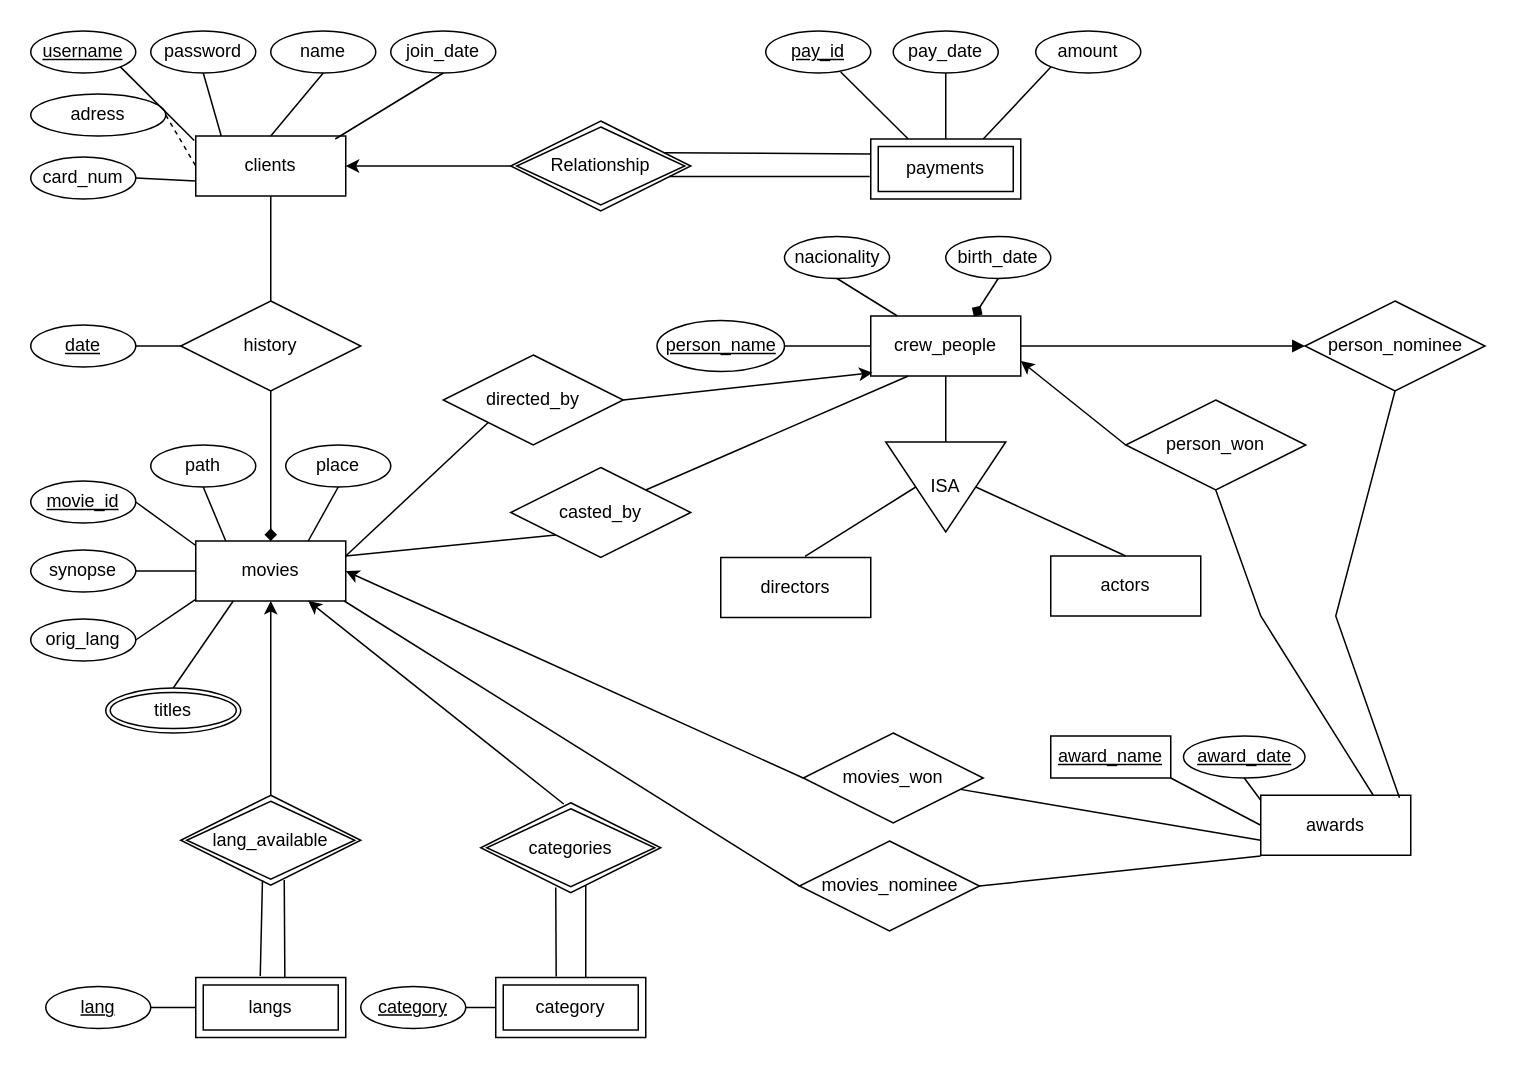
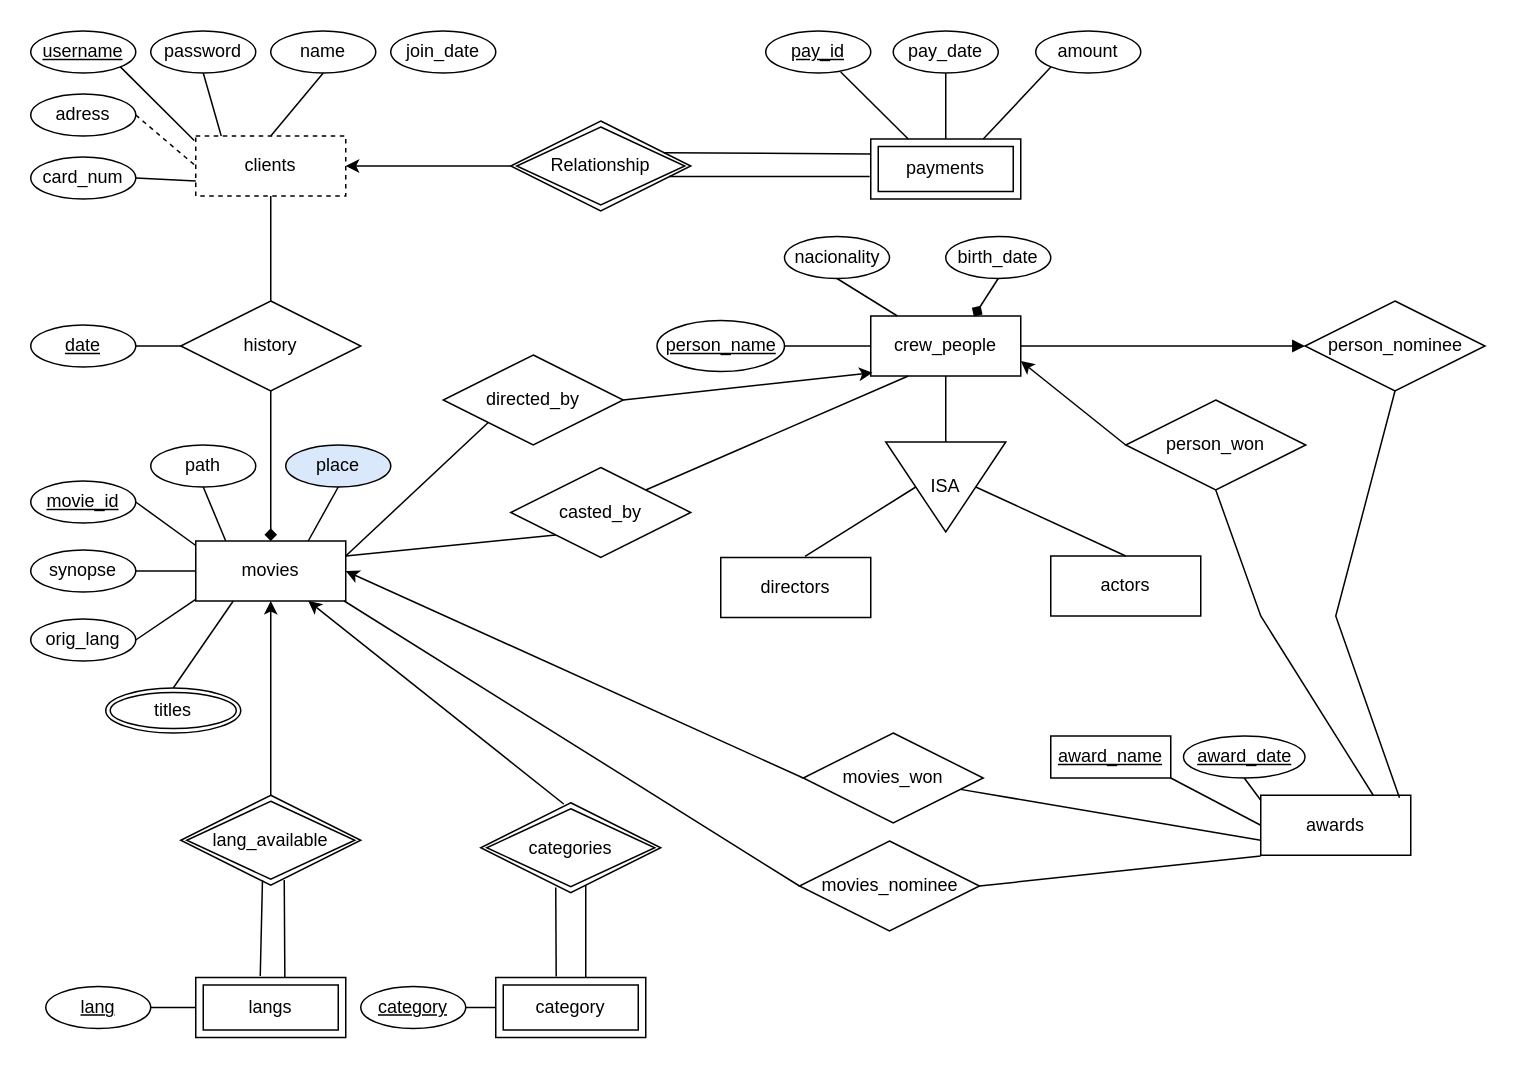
edge "join_date" -- "clients": removed
node "adress": size 135x42 -> 105x42
node "clients": style solid -> dashed
node "place": fillcolor #ffffff -> #dae8fc
